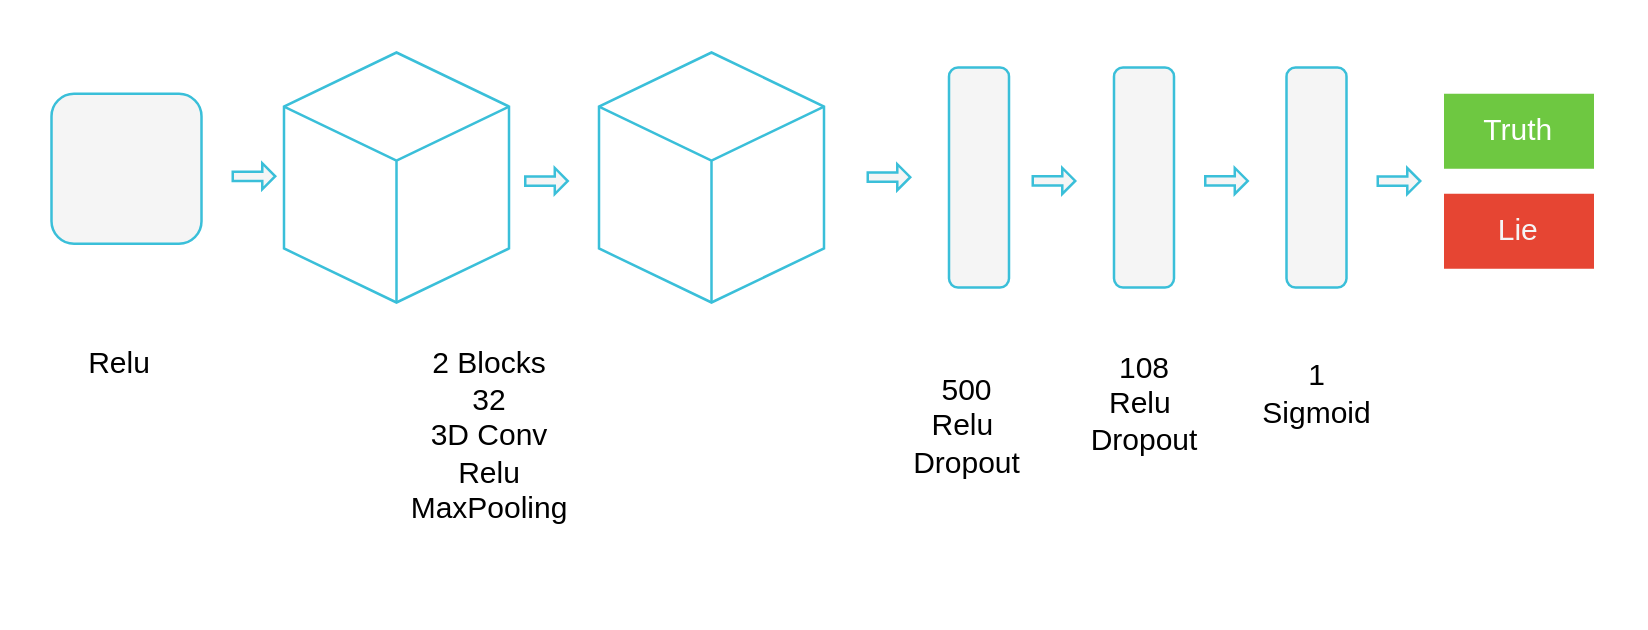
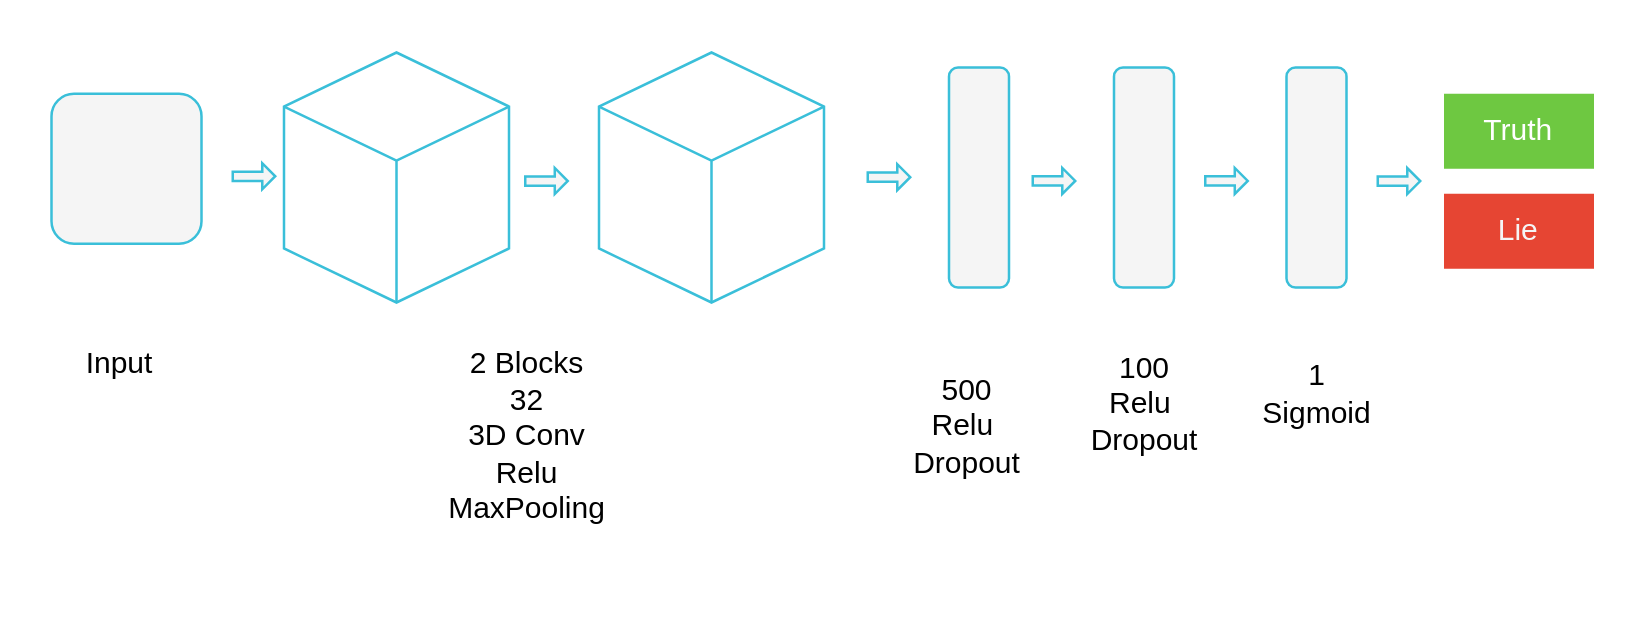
node "Relu": label "Relu" -> "Input"
node "108 Relu Dropout": label "108 Relu Dropout" -> "100 Relu Dropout"
node "2 Blocks 32 3D Conv Relu MaxPooling": moved (488, 453) -> (525, 453)
